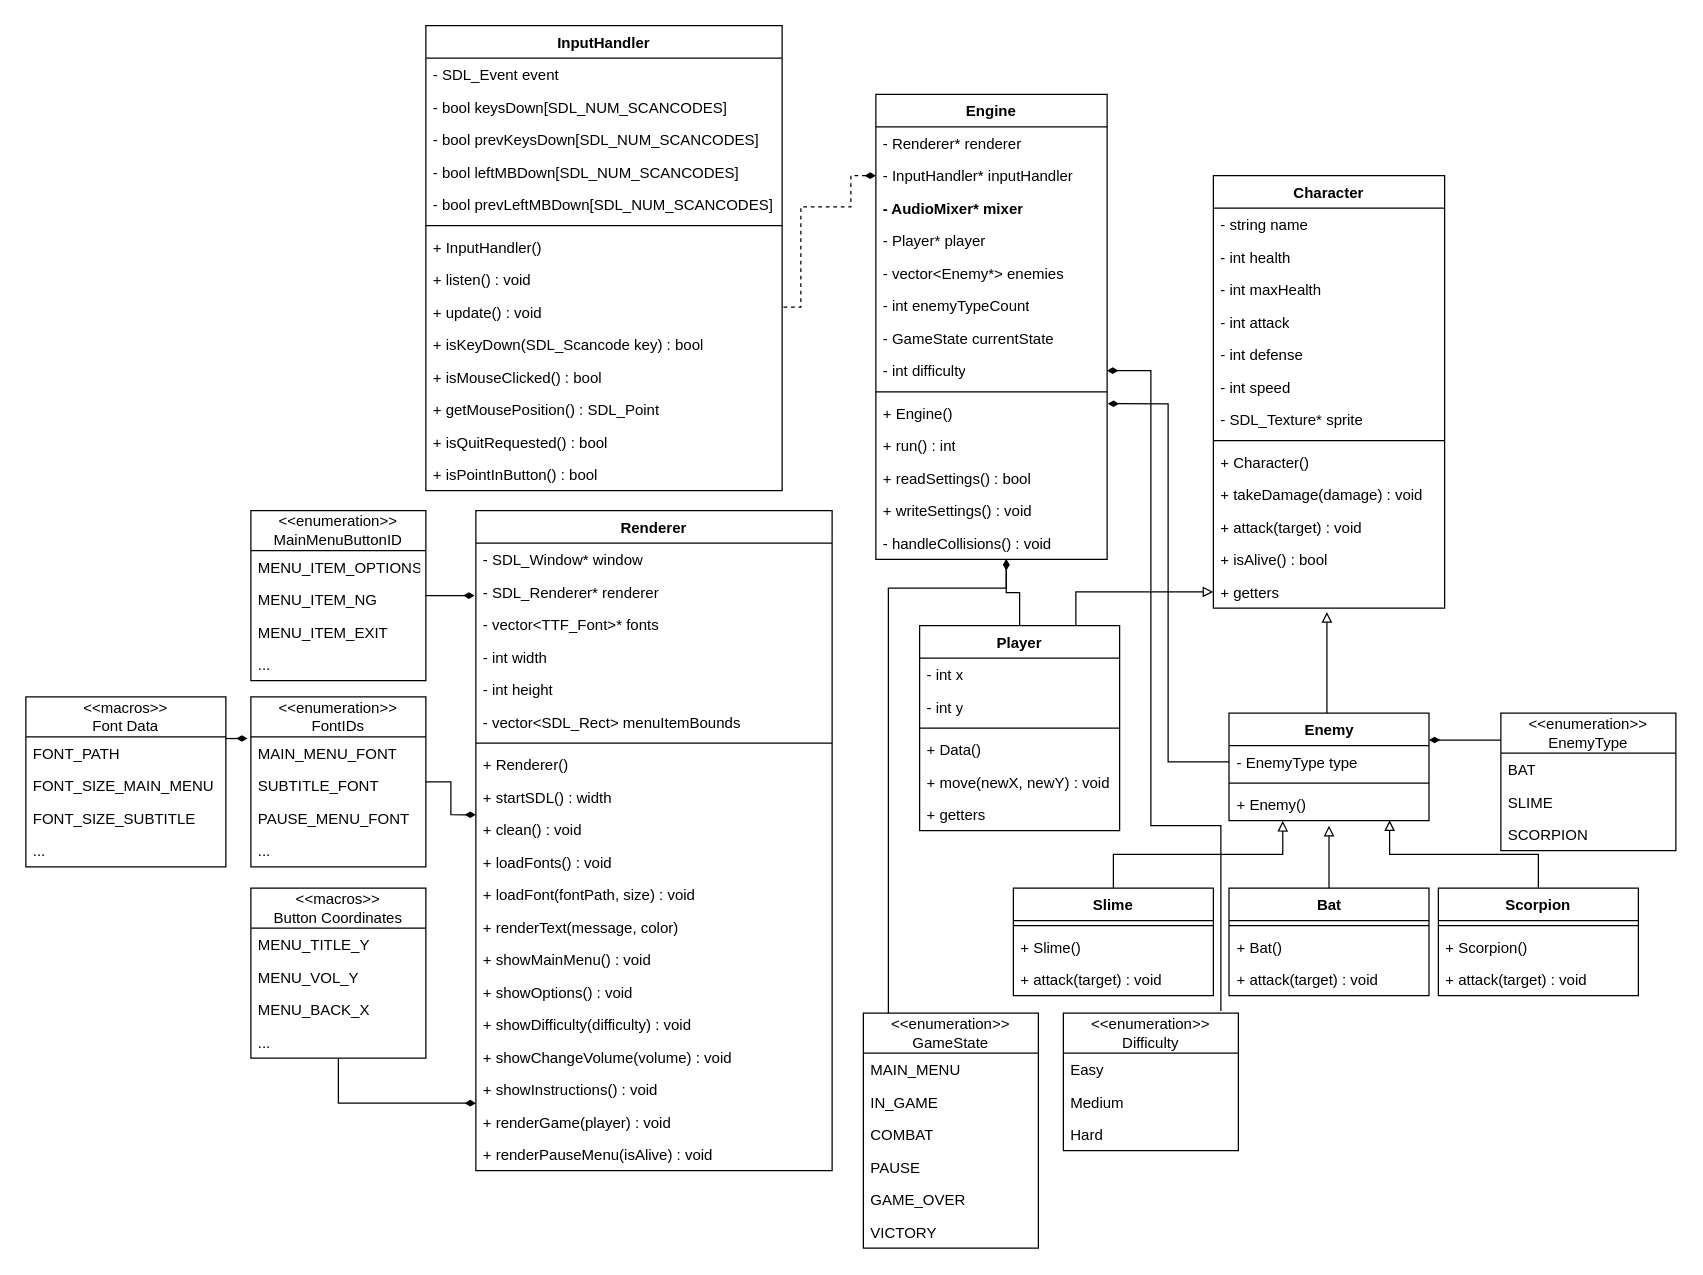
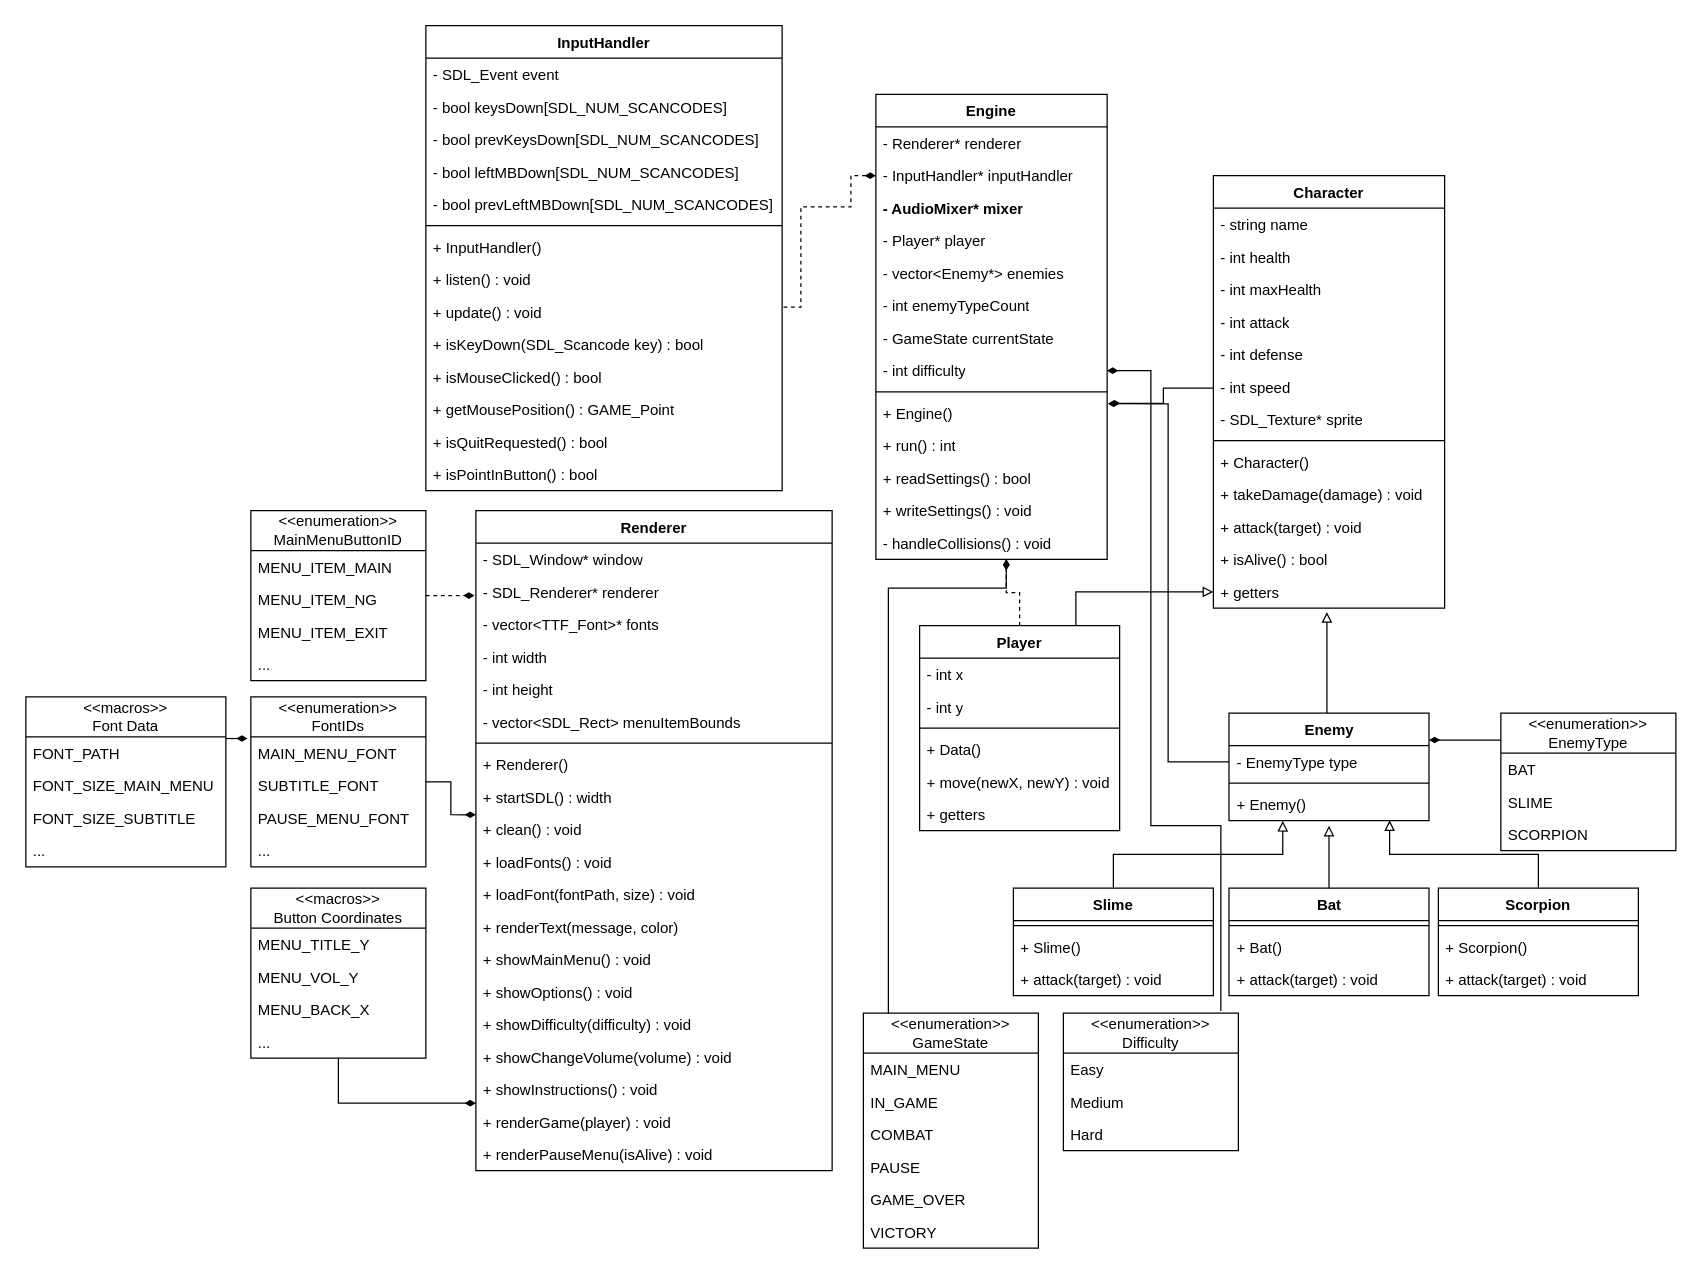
edge "Character" -> "+ Engine()": added
node "+ getMousePosition() : SDL_Point": label "+ getMousePosition() : SDL_Point" -> "+ getMousePosition() : GAME_Point"
node "MENU_ITEM_OPTIONS": label "MENU_ITEM_OPTIONS" -> "MENU_ITEM_MAIN"
edge "<<enumeration>> MainMenuButtonID" -> "- SDL_Renderer* renderer": style solid -> dashed
edge "Player" -> "- handleCollisions() : void": style solid -> dashed
